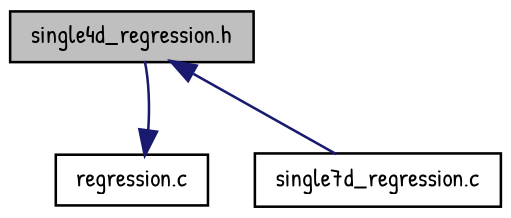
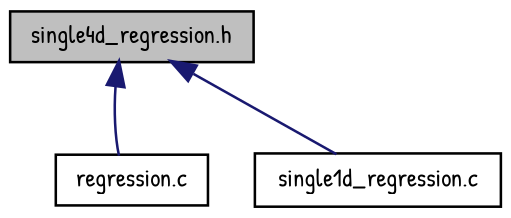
edge "single4d_regression.h" -> "regression.c": reversed
node "single7d_regression.c": label "single7d_regression.c" -> "single1d_regression.c"
